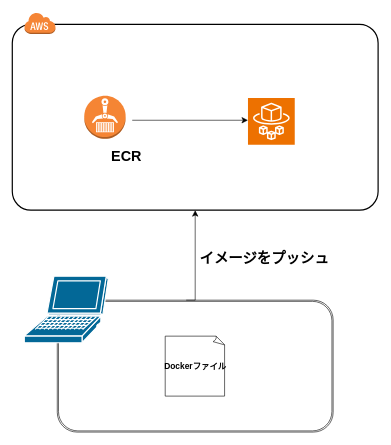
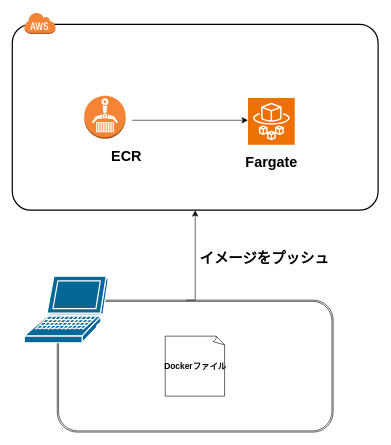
node "Fargate": added
